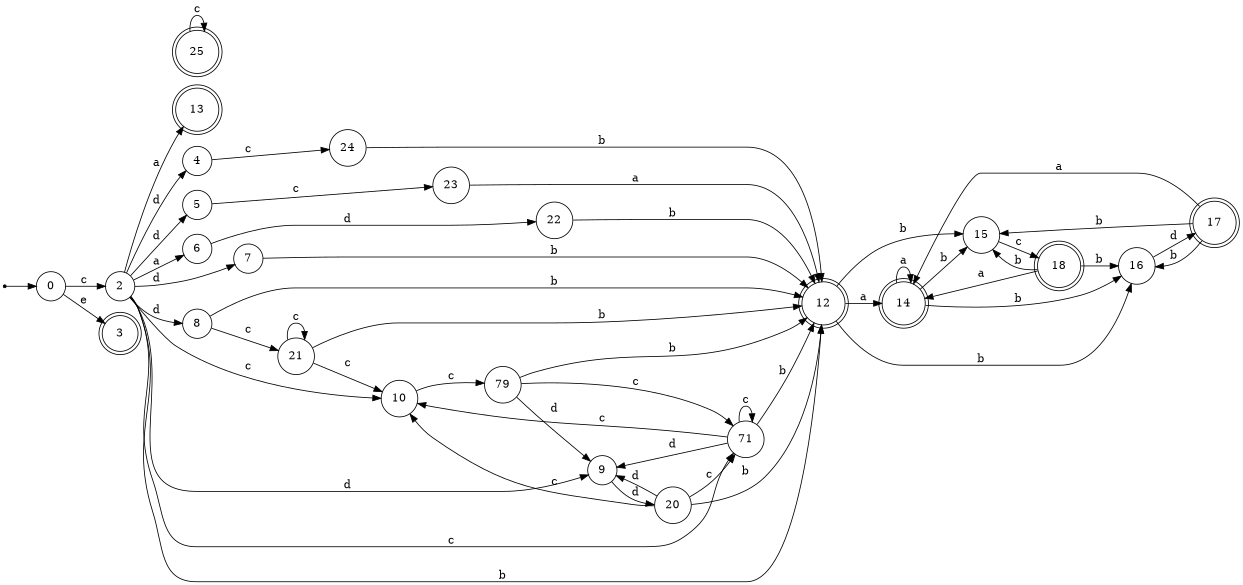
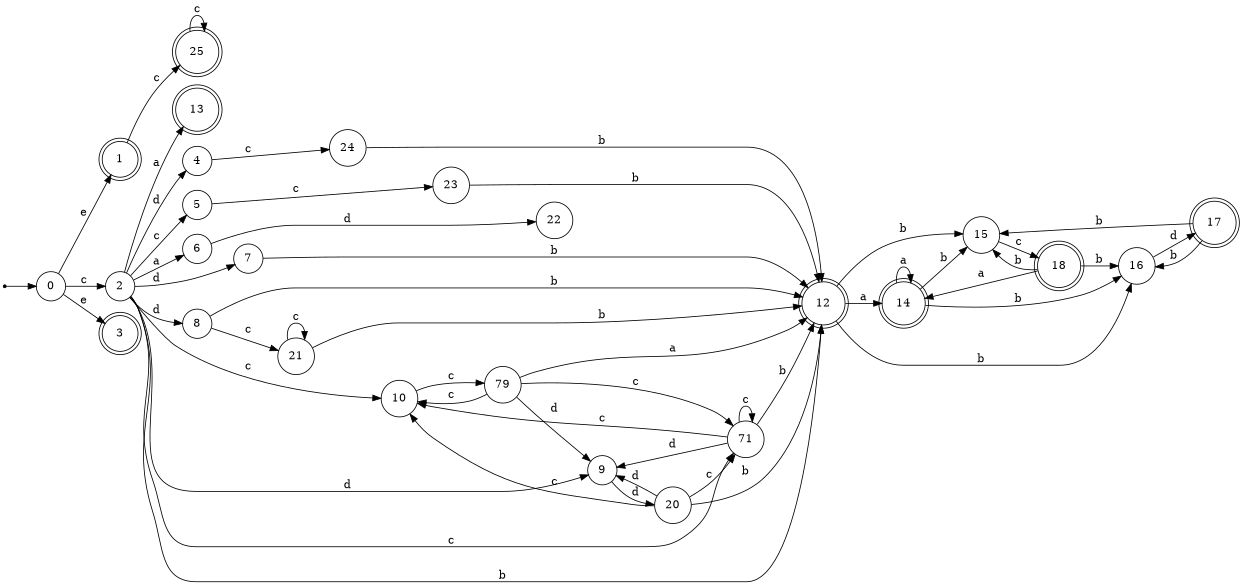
node "1": added
edge "17" -> "14": removed, label "a"
edge "23" -> "12": label "a" -> "b"
edge "22" -> "12": removed, label "b"
edge "2" -> "5": label "d" -> "c"
edge "79" -> "12": label "b" -> "a"
edge "21" -> "10": now "79" -> "10"
